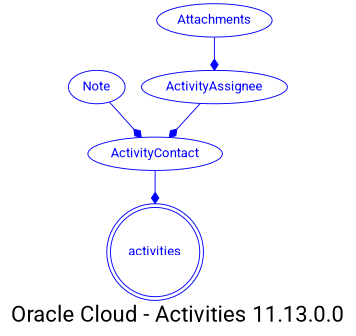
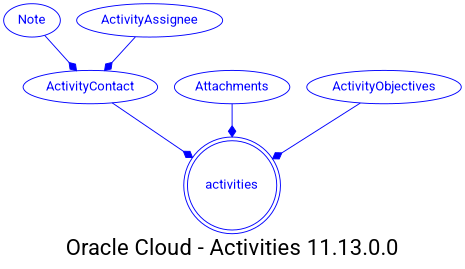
edge "Attachments" -> "ActivityAssignee": now "Attachments" -> "activities"
node "ActivityObjectives": added
